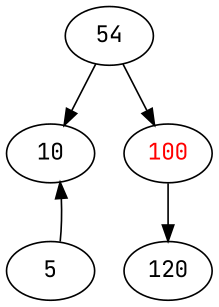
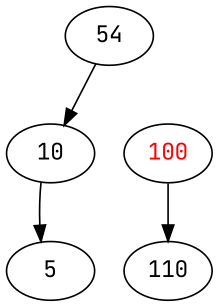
edge "54" -> "100": removed
edge "5" -> "10": reversed
node "120": label "120" -> "110"
